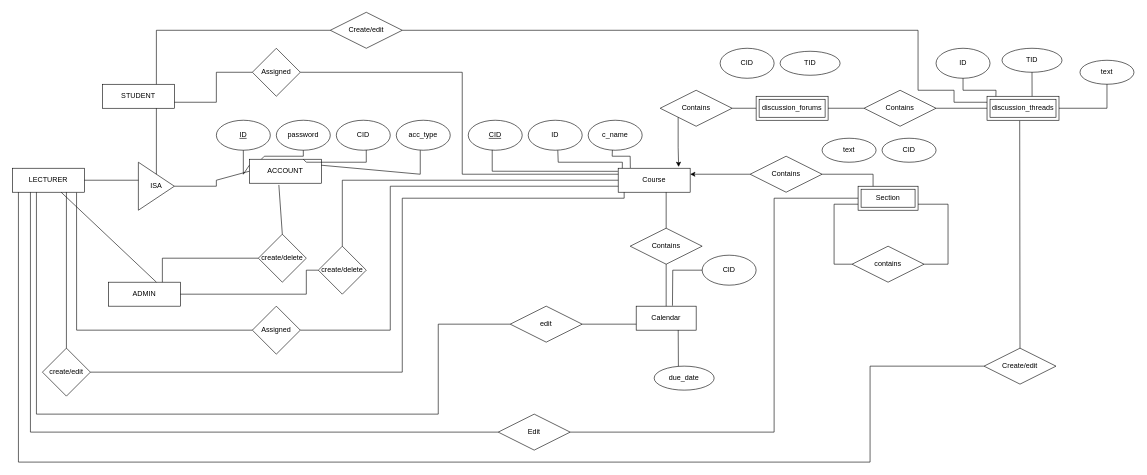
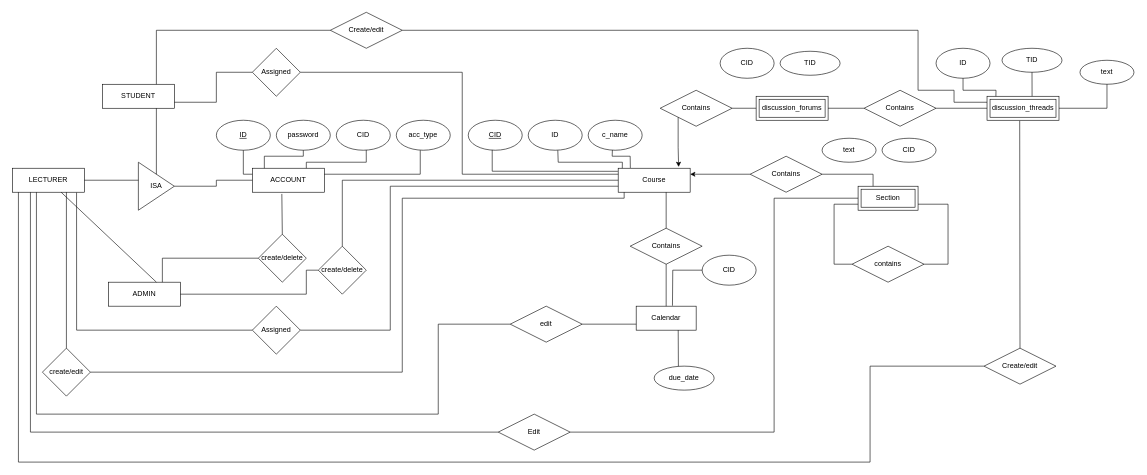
node "ACCOUNT": moved (285, 171) -> (288, 180)
